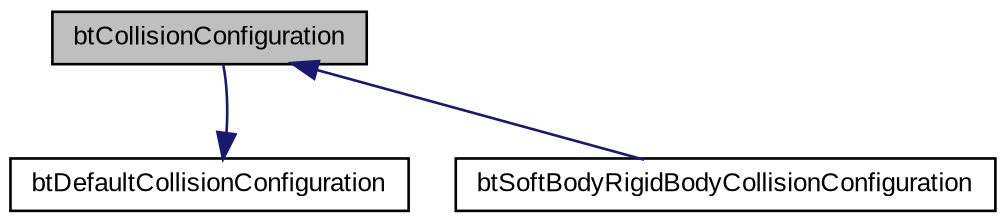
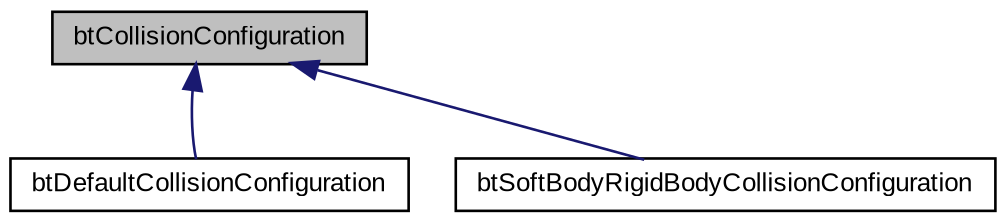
edge "btCollisionConfiguration" -> "btDefaultCollisionConfiguration": reversed
